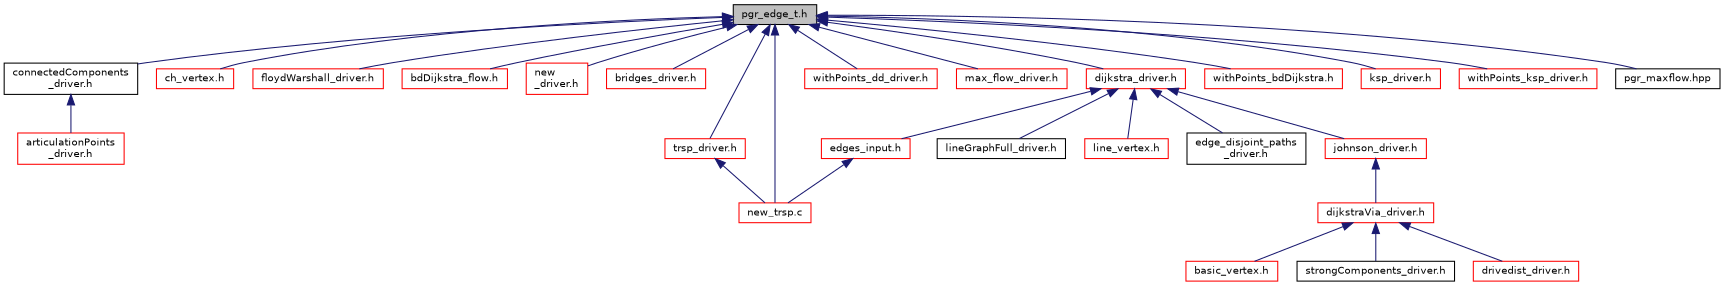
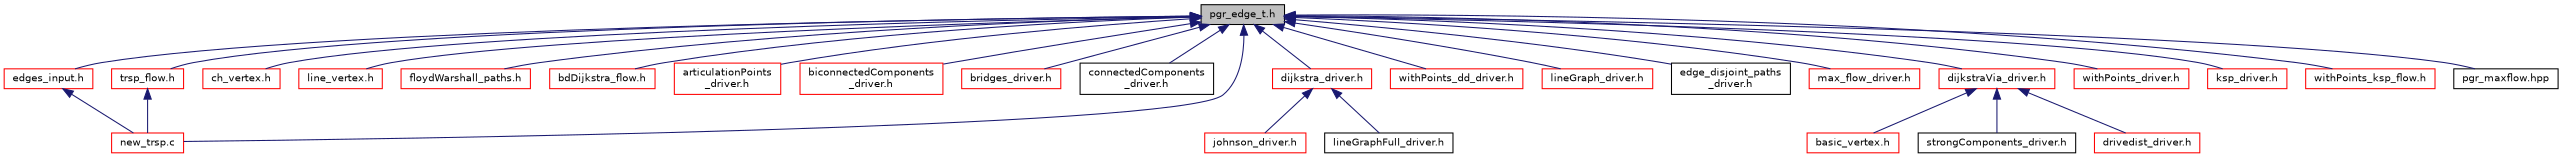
node "floydWarshall_driver.h": label "floydWarshall_driver.h" -> "floydWarshall_paths.h"
node "new _driver.h": label "new _driver.h" -> "biconnectedComponents _driver.h"
node "withPoints_bdDijkstra.h": label "withPoints_bdDijkstra.h" -> "withPoints_driver.h"
node "withPoints_ksp_driver.h": label "withPoints_ksp_driver.h" -> "withPoints_ksp_flow.h"
node "lineGraph_driver.h": added
edge "edge_disjoint_paths _driver.h" -> "dijkstra_driver.h": now "edge_disjoint_paths _driver.h" -> "pgr_edge_t.h"
edge "edges_input.h" -> "dijkstra_driver.h": now "edges_input.h" -> "pgr_edge_t.h"
edge "articulationPoints _driver.h" -> "connectedComponents _driver.h": now "articulationPoints _driver.h" -> "pgr_edge_t.h"
edge "line_vertex.h" -> "dijkstra_driver.h": now "line_vertex.h" -> "pgr_edge_t.h"
node "trsp_driver.h": label "trsp_driver.h" -> "trsp_flow.h"
edge "dijkstraVia_driver.h" -> "johnson_driver.h": now "dijkstraVia_driver.h" -> "pgr_edge_t.h"
